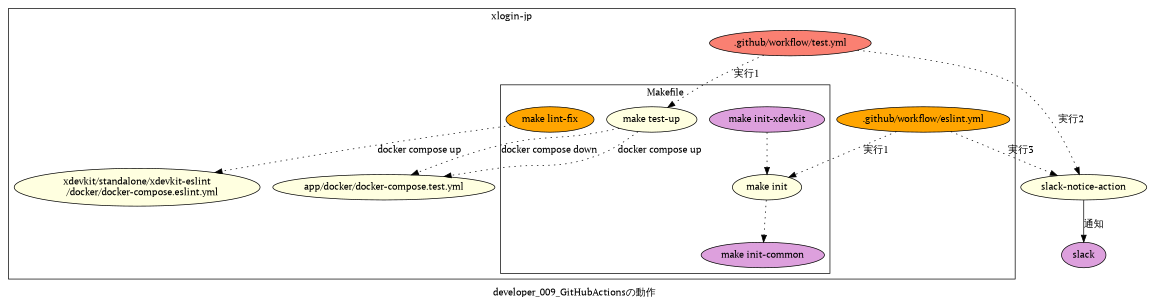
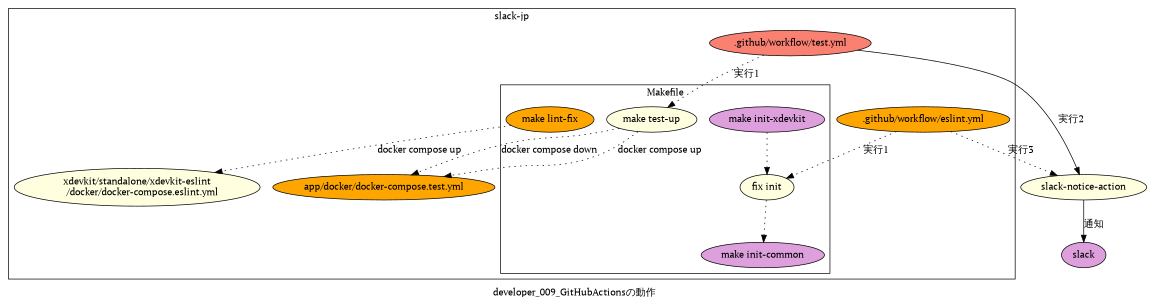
cluster "xlogin-jp": label "xlogin-jp" -> "slack-jp"
edge ".github/workflow/test.yml" -> "slack-notice-action": style dotted -> solid
node "app/docker/docker-compose.test.yml": fillcolor lightyellow -> orange
node "make init": label "make init" -> "fix init"
